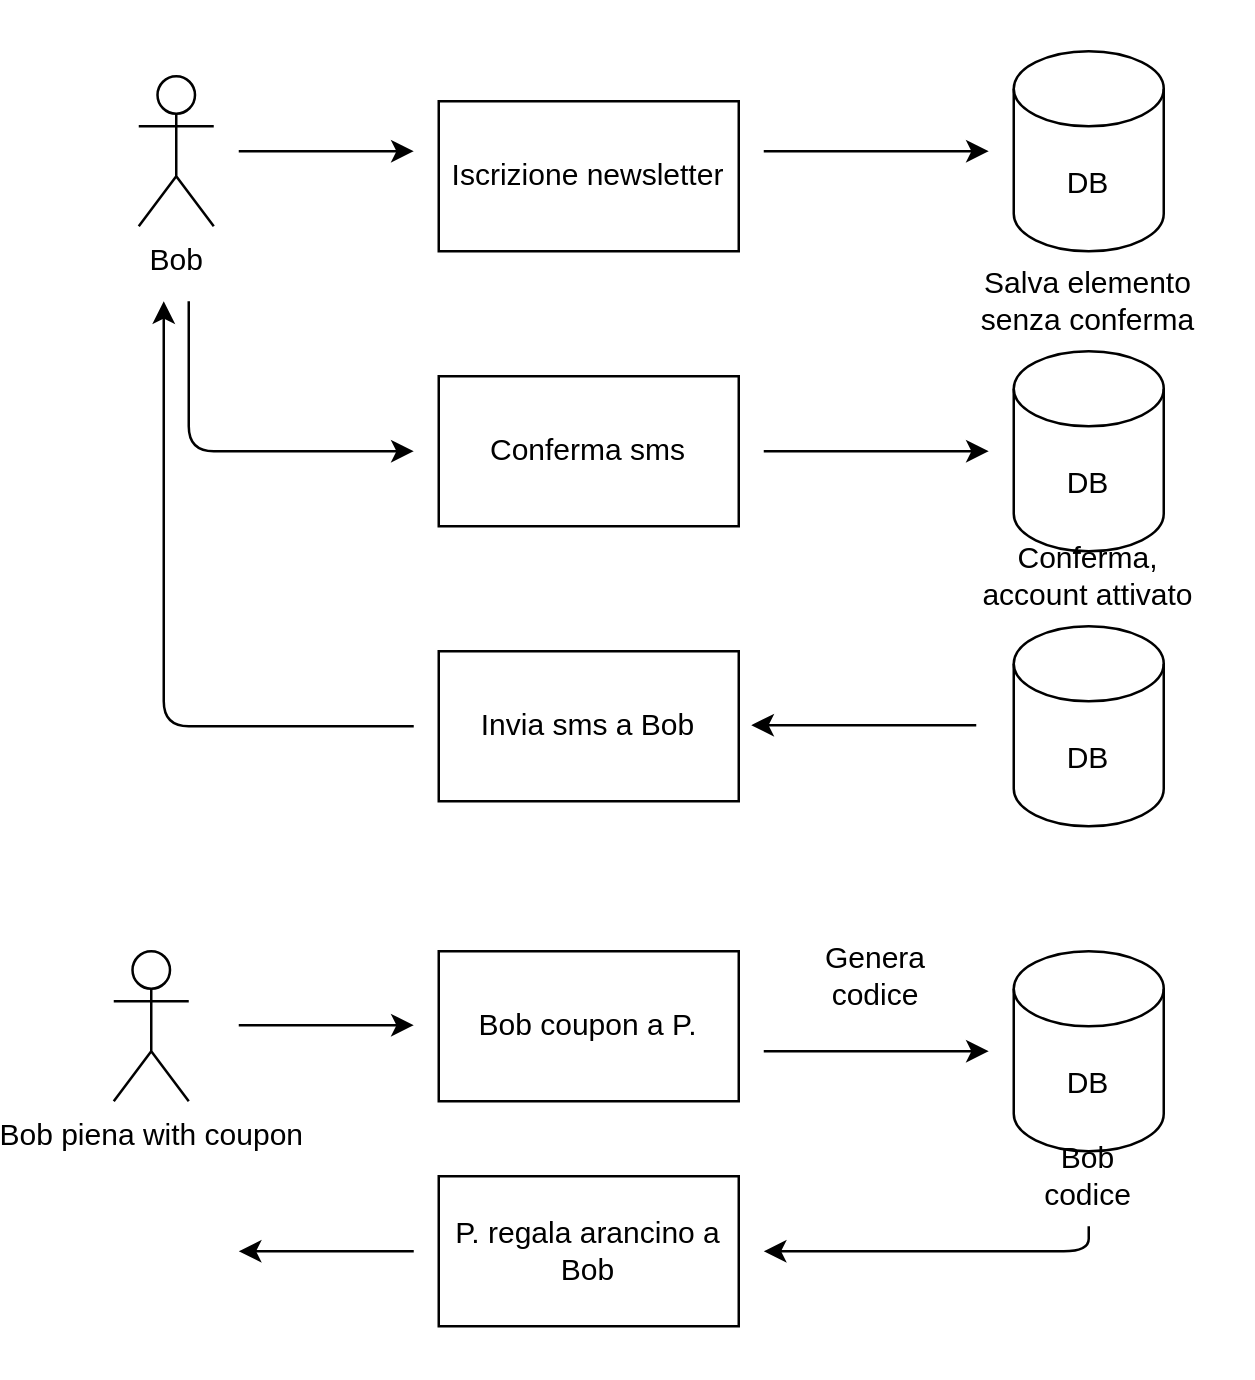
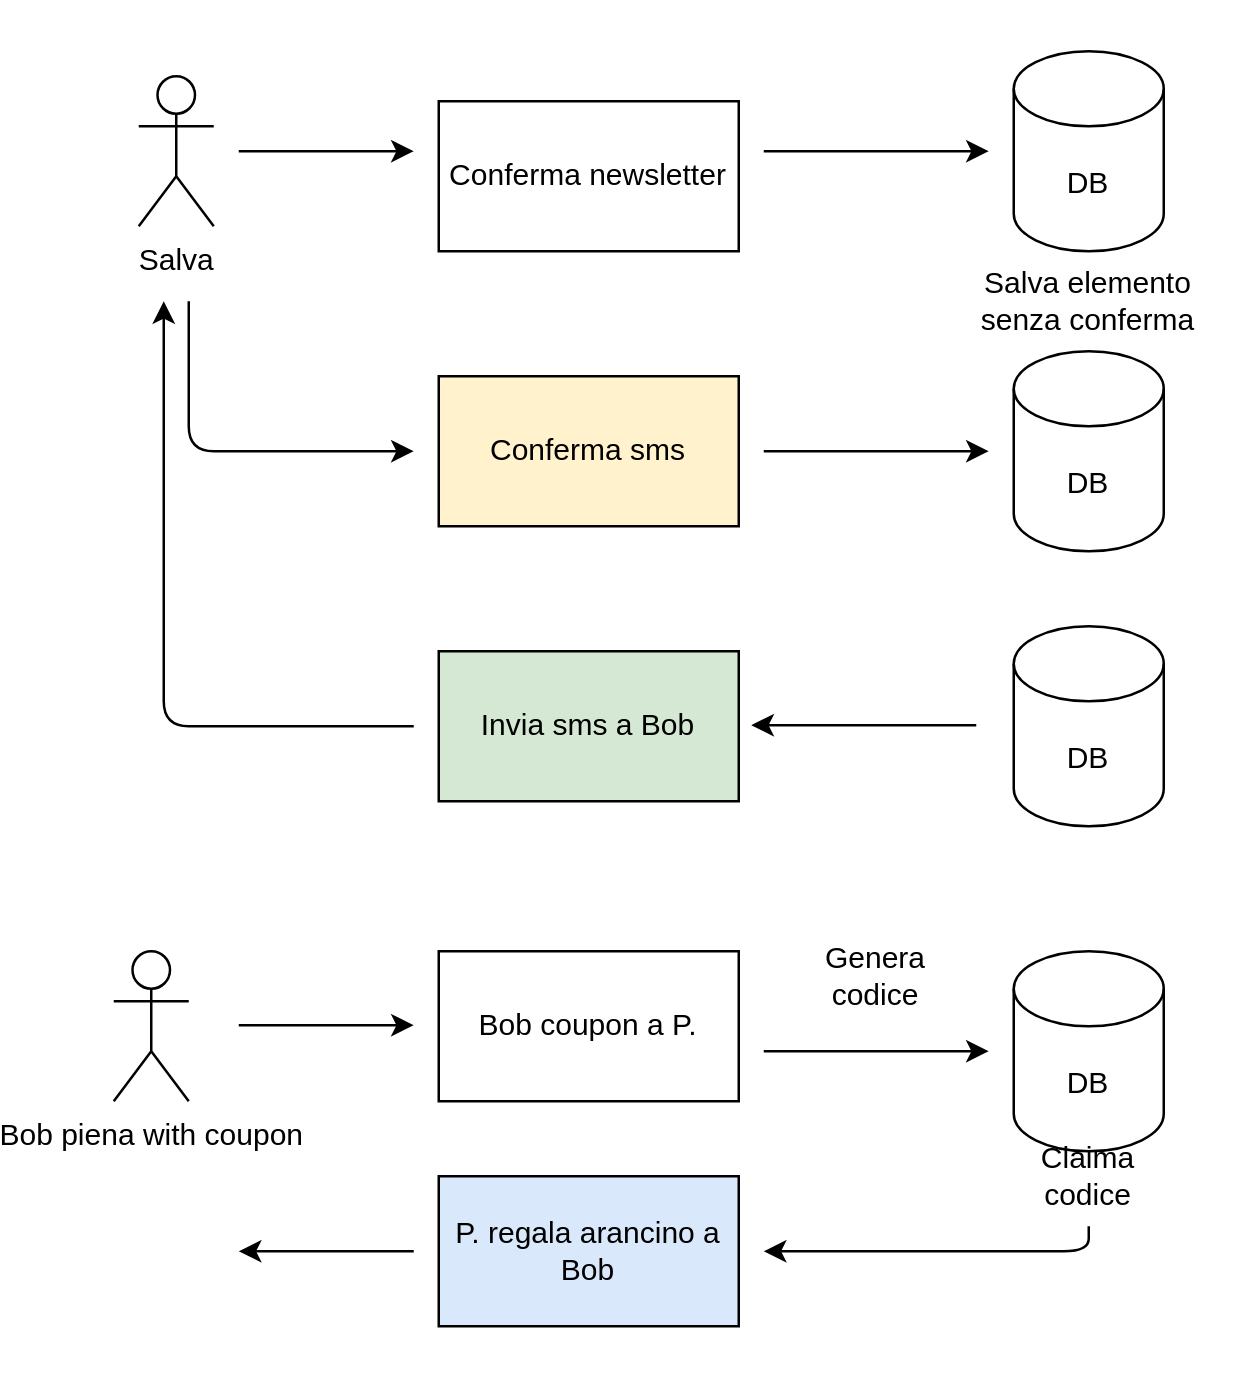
node "Iscrizione newsletter": label "Iscrizione newsletter" -> "Conferma newsletter"
node "Bob": label "Bob" -> "Salva"
node "Conferma sms": fillcolor #ffffff -> #fff2cc
node "Conferma, account attivato": removed
node "Invia sms a Bob": fillcolor #ffffff -> #d5e8d4
node "Bob codice": label "Bob codice" -> "Claima codice"
node "P. regala arancino a Bob": fillcolor #ffffff -> #dae8fc
